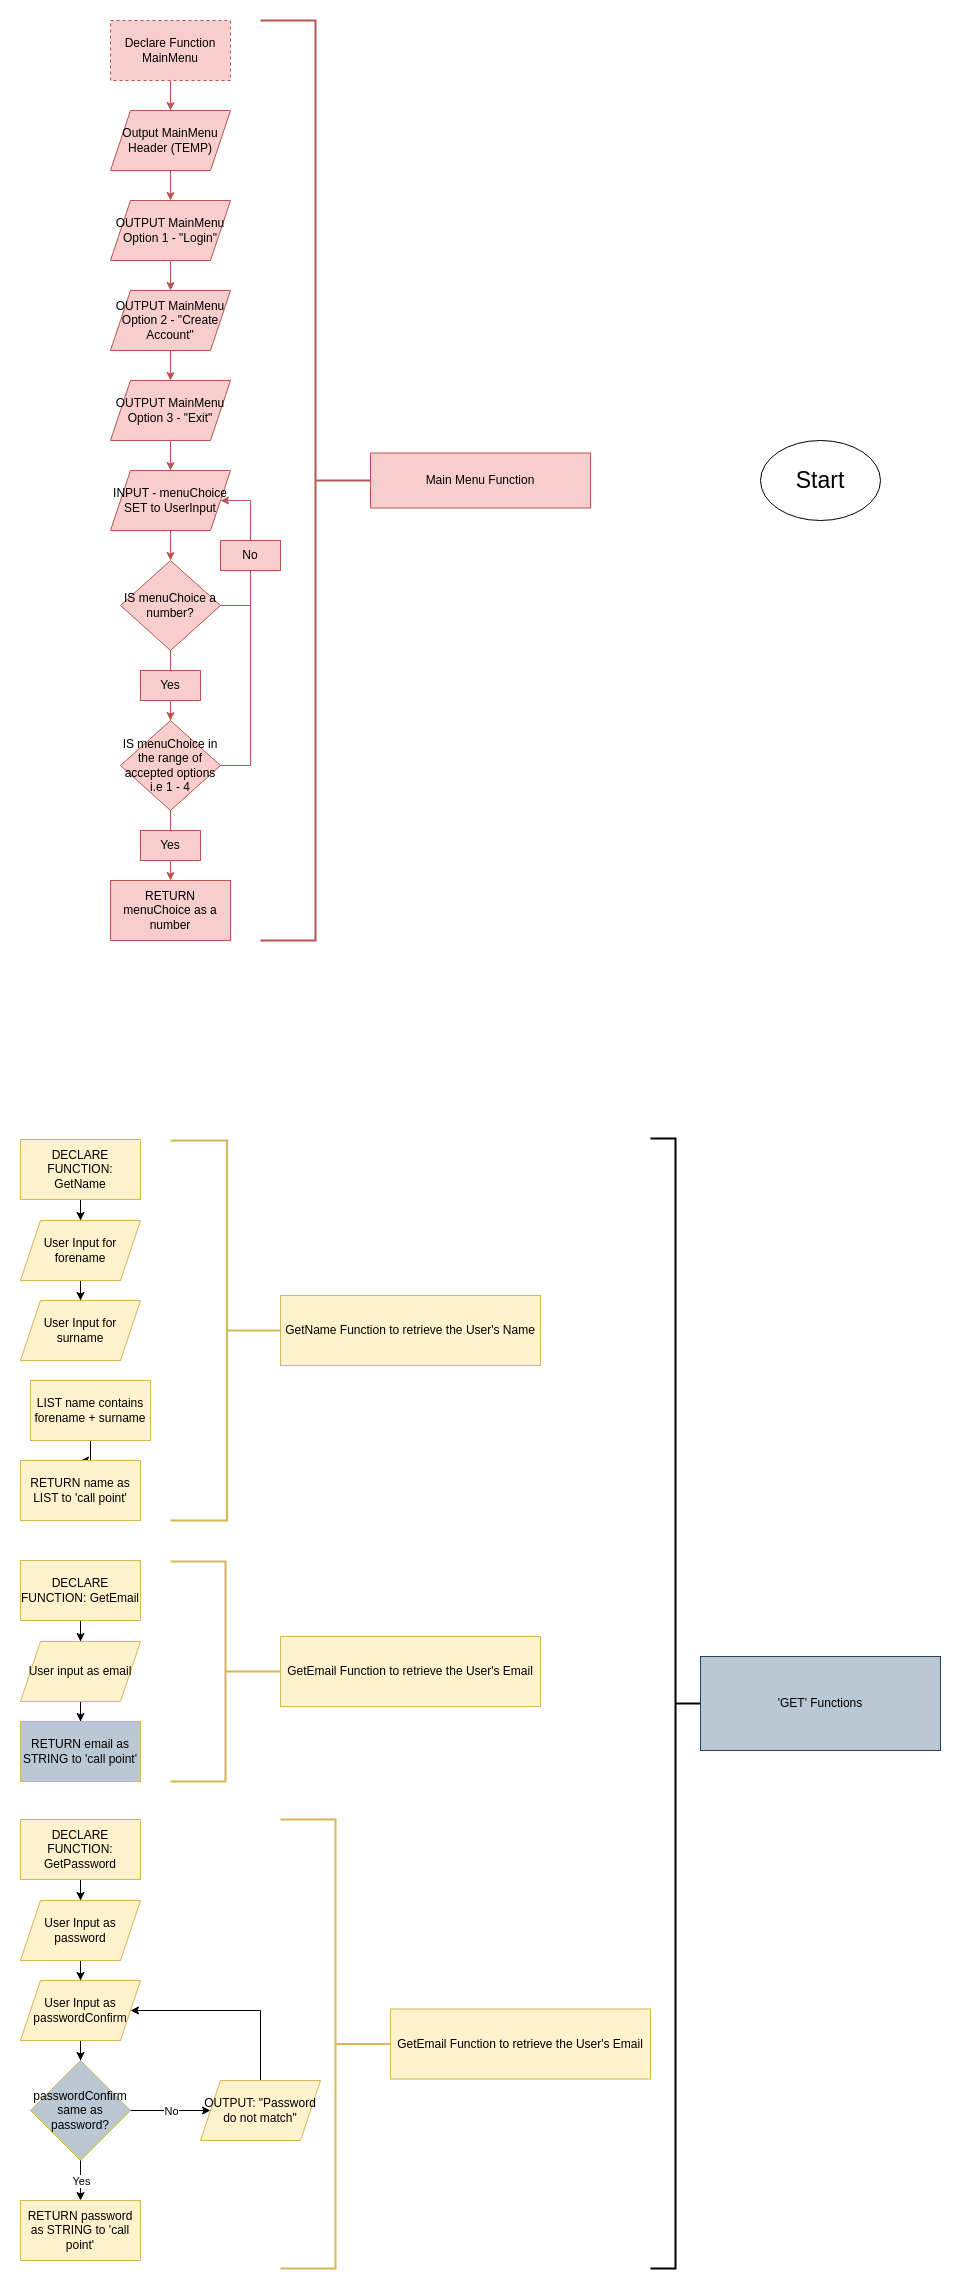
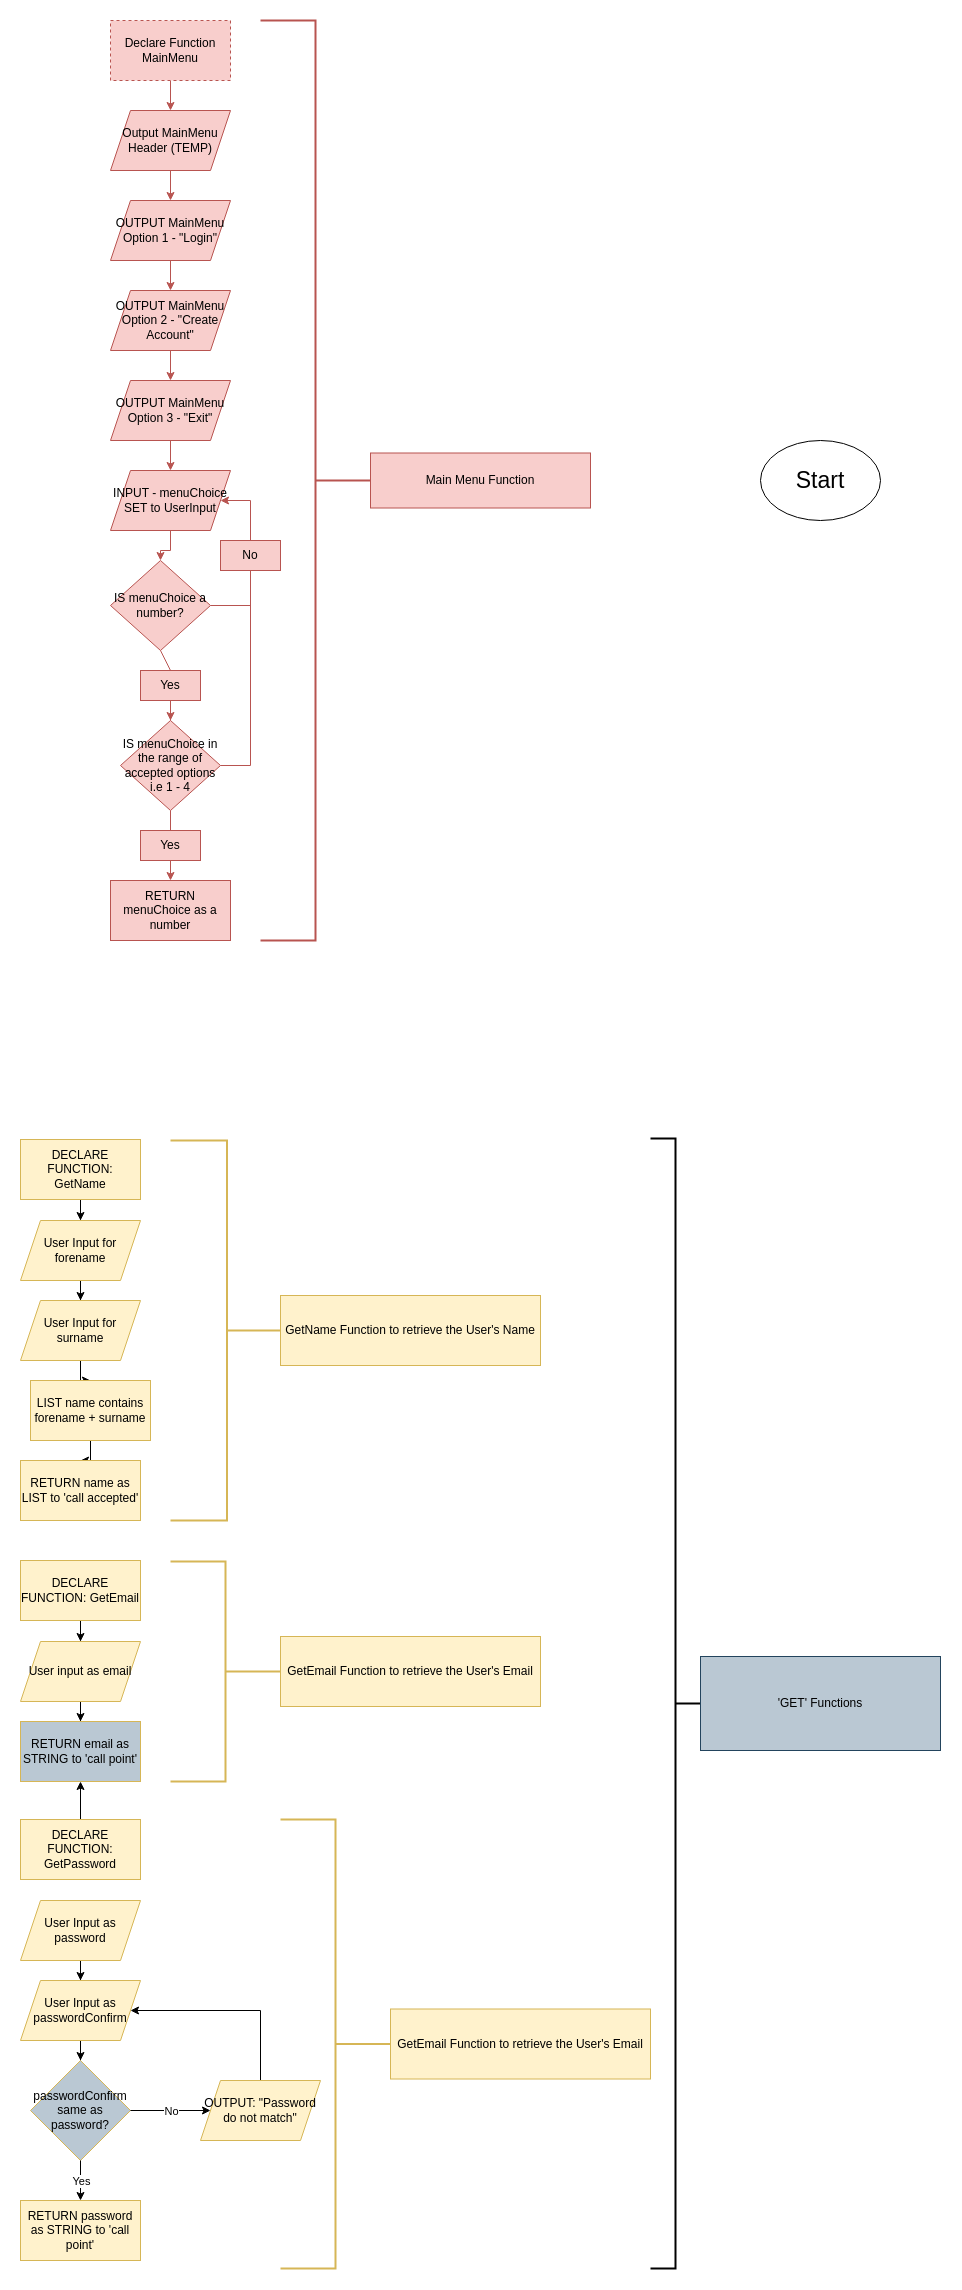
node "IS menuChoice a number?": moved (171, 606) -> (161, 606)
edge "User Input for surname" -> "LIST name contains forename + surname": added
node "RETURN name as LIST to 'call point'": label "RETURN name as LIST to 'call point'" -> "RETURN name as LIST to 'call accepted'"
edge "DECLARE FUNCTION: GetPassword" -> "User Input as password": now "DECLARE FUNCTION: GetPassword" -> "RETURN email as STRING to 'call point'"
